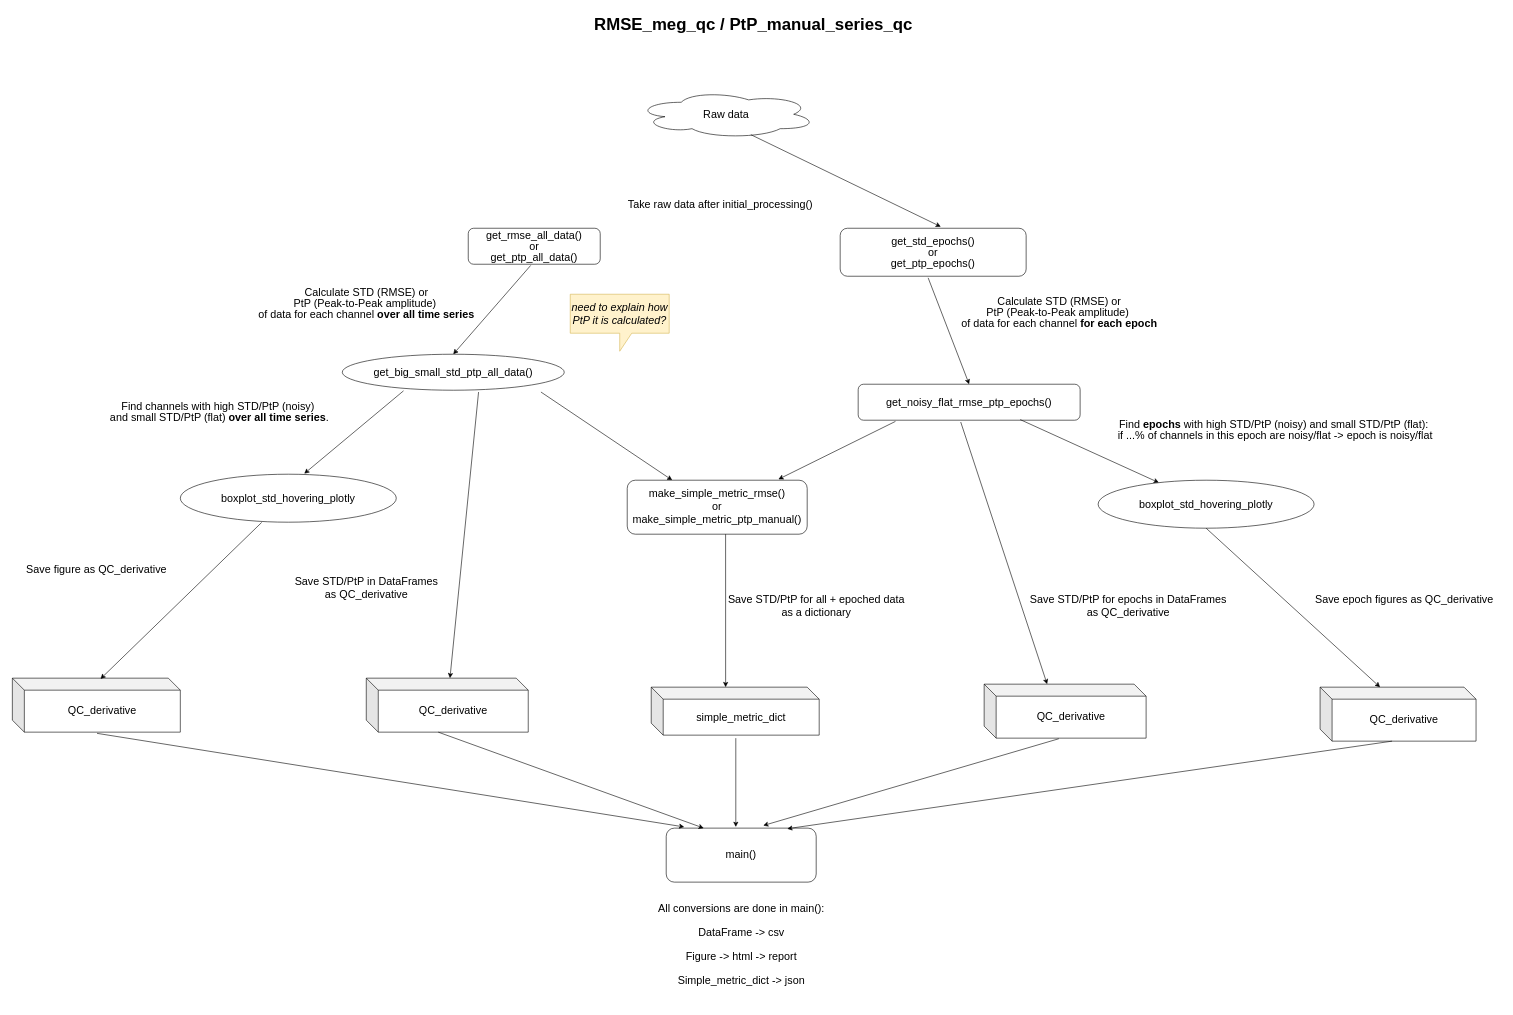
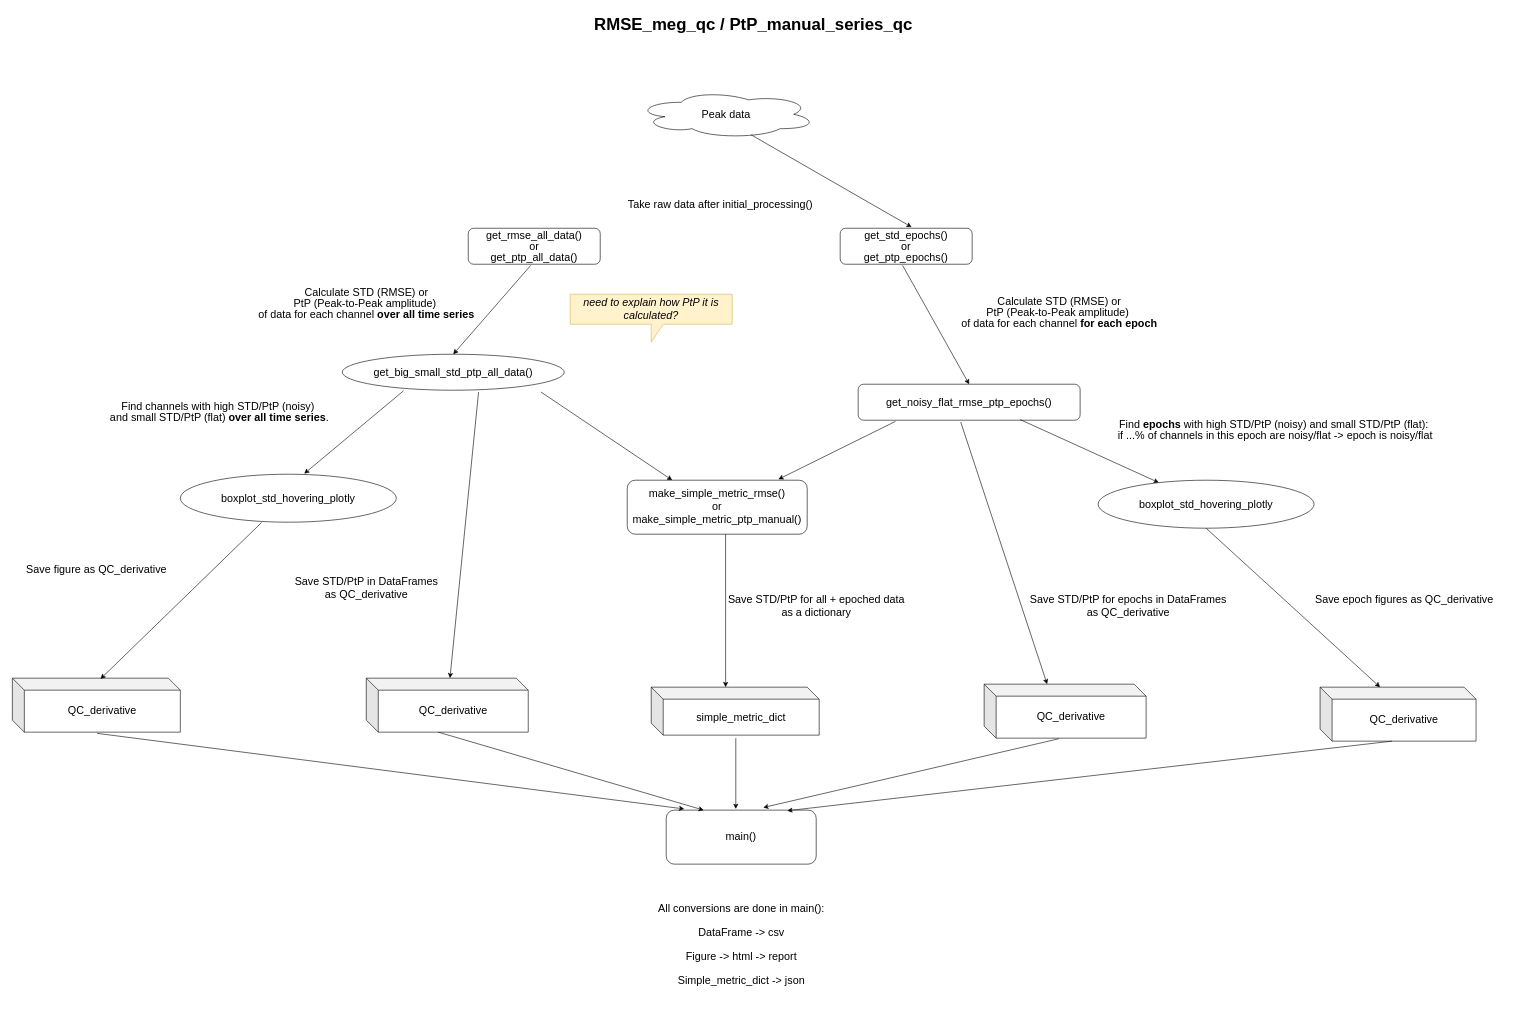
node "Raw data": label "Raw data" -> "Peak data"
node "get_std_epochs() or get_ptp_epochs()": size 186x48 -> 132x36
node "need to explain how PtP it is calculated?": size 99x57 -> 162x48
node "main()": moved (741, 855) -> (741, 837)
